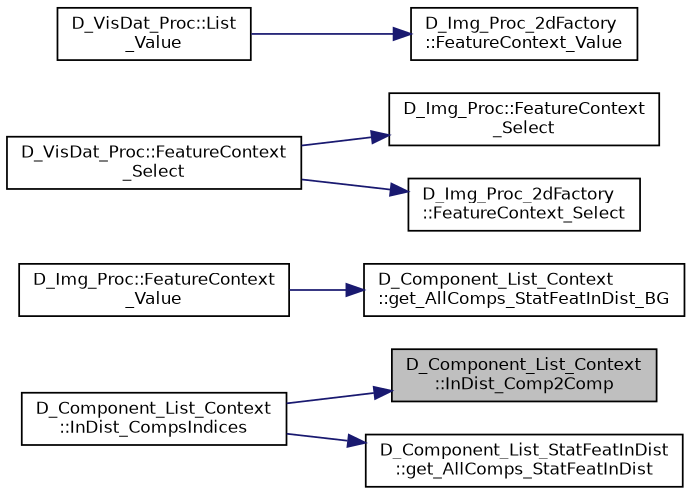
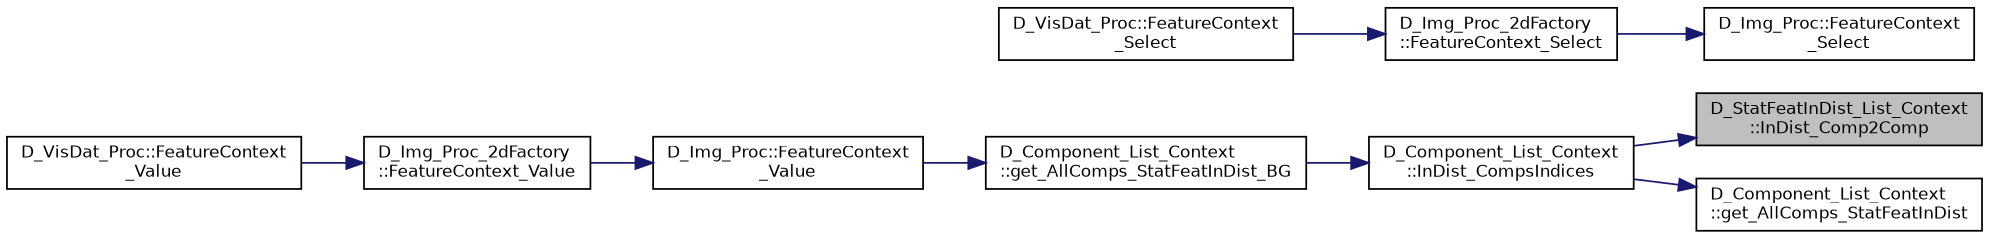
node "D_VisDat_Proc::List _Value": label "D_VisDat_Proc::List _Value" -> "D_VisDat_Proc::FeatureContext _Value"
edge "D_VisDat_Proc::FeatureContext _Select" -> "D_Img_Proc::FeatureContext _Select": now "D_Img_Proc_2dFactory ::FeatureContext_Select" -> "D_Img_Proc::FeatureContext _Select"
edge "D_Img_Proc_2dFactory ::FeatureContext_Value" -> "D_Img_Proc::FeatureContext _Value": added
edge "D_Component_List_Context ::get_AllComps_StatFeatInDist_BG" -> "D_Component_List_Context ::InDist_CompsIndices": added
node "D_Component_List_Context ::InDist_Comp2Comp": label "D_Component_List_Context ::InDist_Comp2Comp" -> "D_StatFeatInDist_List_Context ::InDist_Comp2Comp"
node "D_Component_List_StatFeatInDist ::get_AllComps_StatFeatInDist": label "D_Component_List_StatFeatInDist ::get_AllComps_StatFeatInDist" -> "D_Component_List_Context ::get_AllComps_StatFeatInDist"
